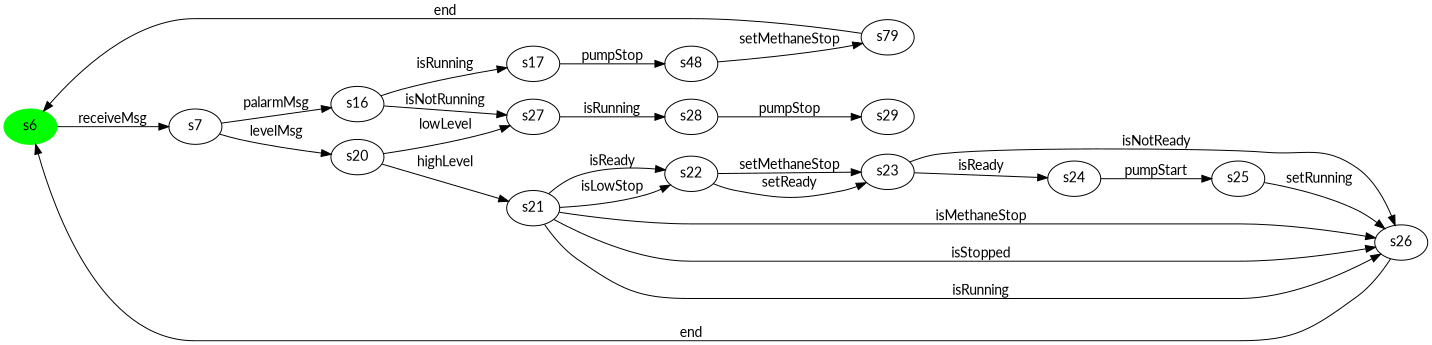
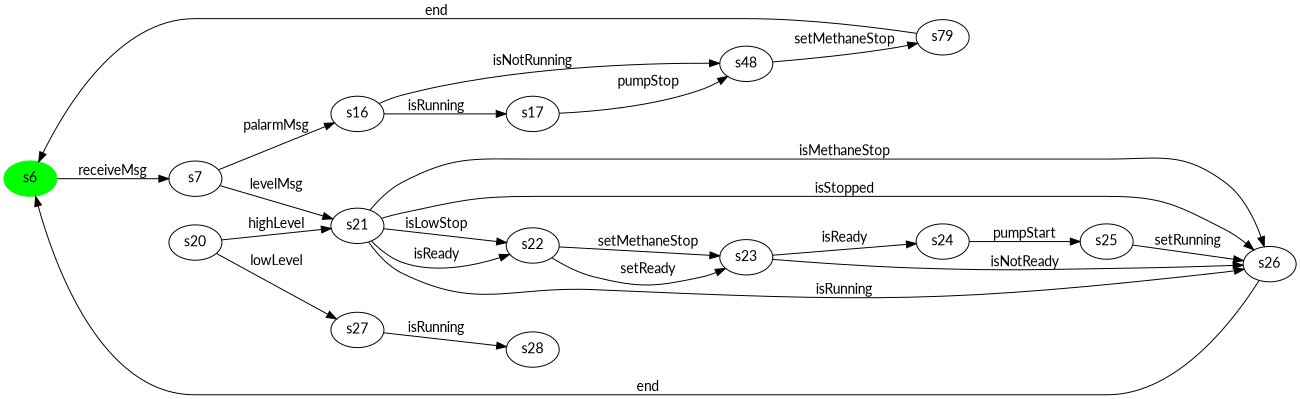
edge "s16" -> "s27": now "s16" -> "s48"
node "s29": removed
edge "s7" -> "s20": now "s7" -> "s21"
